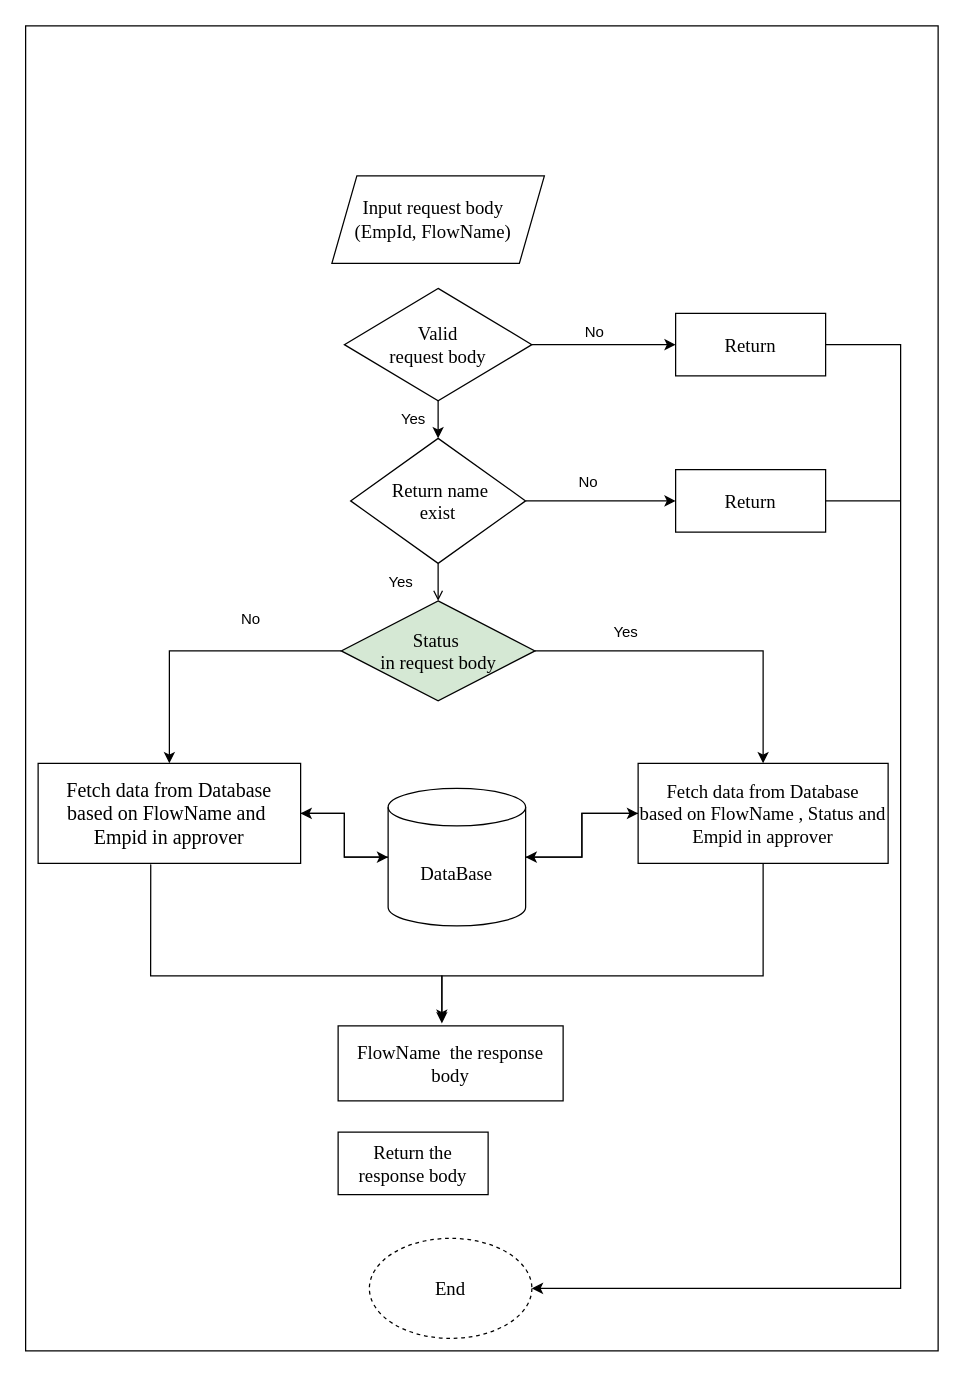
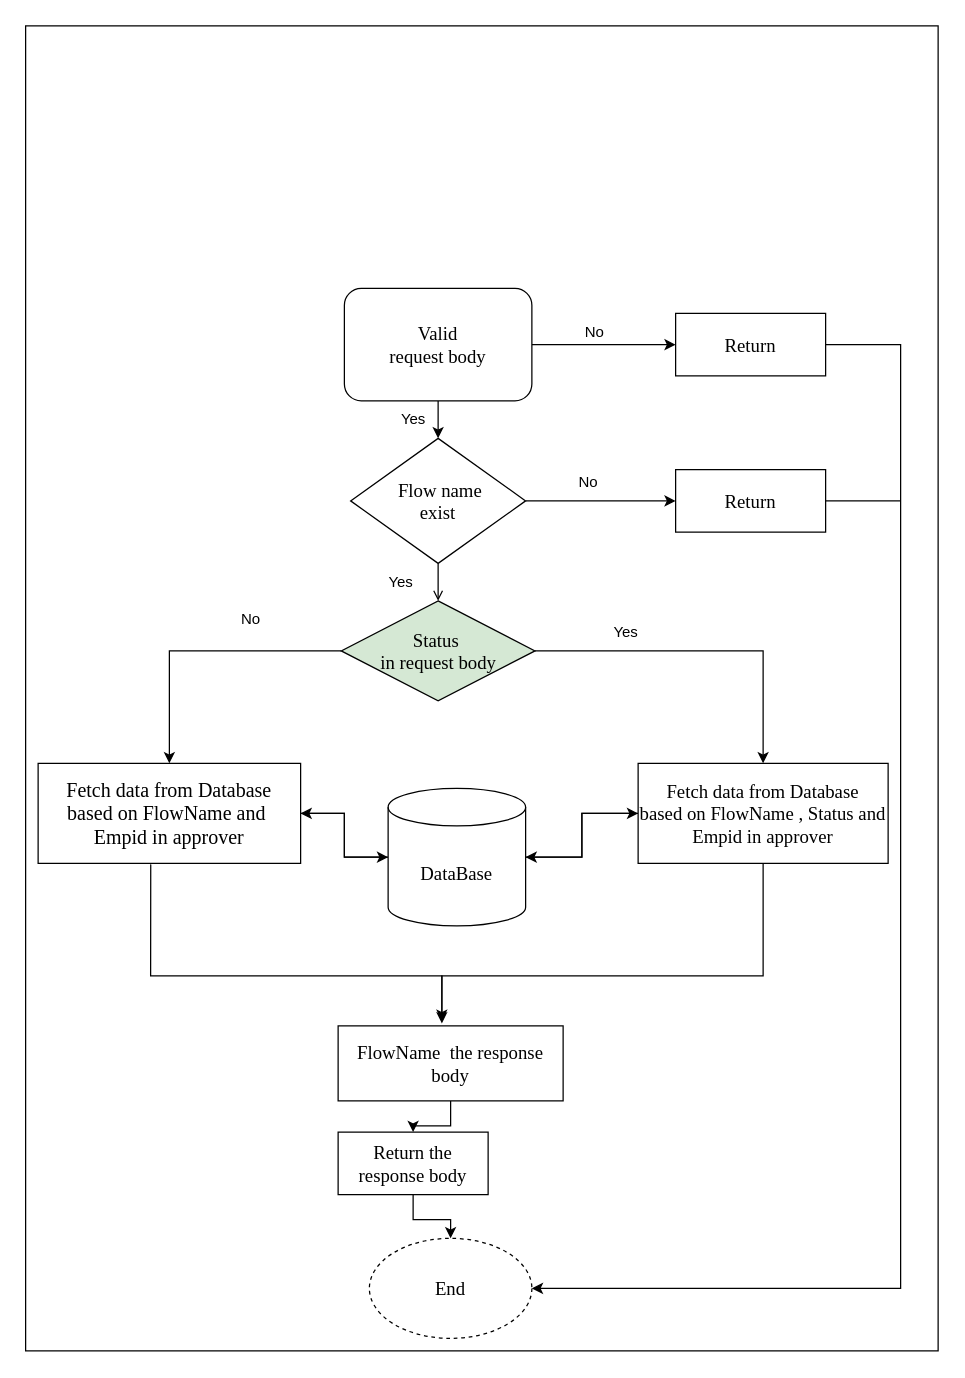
node "Input request body (EmpId, FlowName)": removed
node "Valid request body": shape diamond -> rounded rectangle
node "Return name exist": label "Return name exist" -> "Flow name exist"
edge "FlowName the response body" -> "Return the response body": added
edge "Return the response body" -> "End": added
